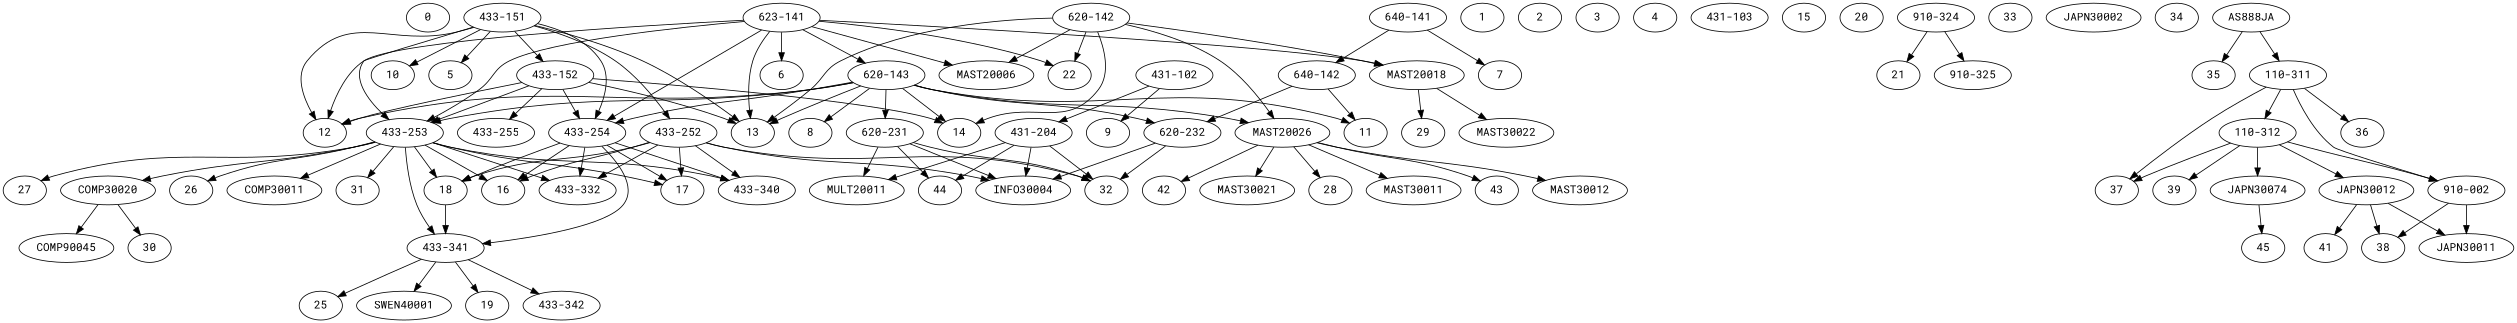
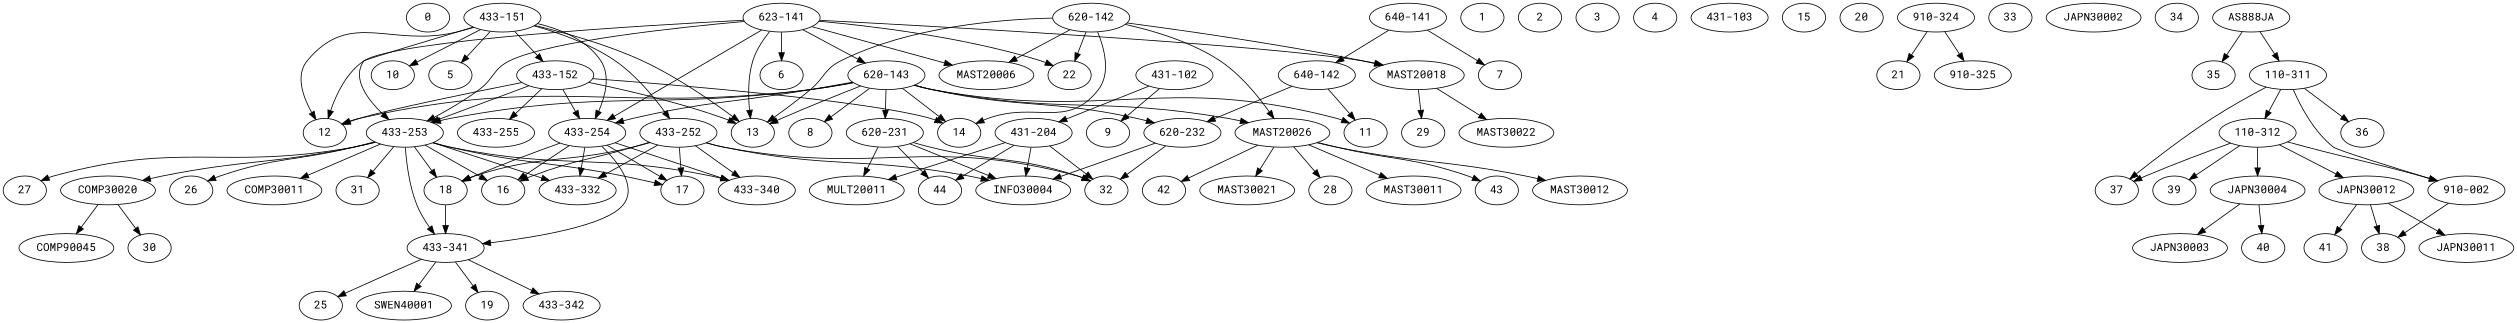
node "JAPN30074": label "JAPN30074" -> "JAPN30004"
edge "910-002" -> "JAPN30011": removed
node "JAPN30003": added
node "45": label "45" -> "40"
